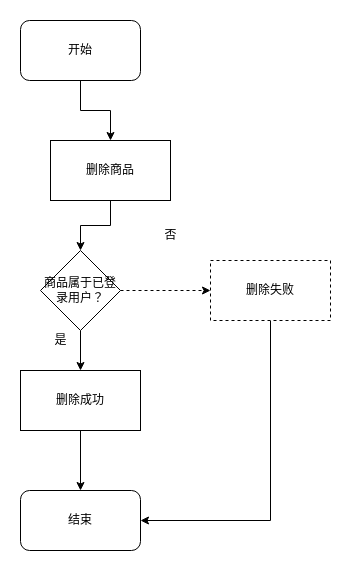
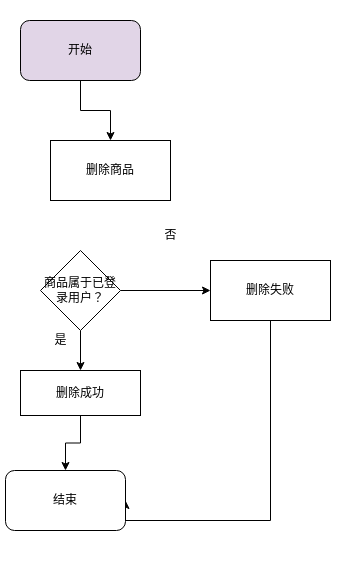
node "开始": fillcolor #ffffff -> #e1d5e7
edge "删除商品" -> "商品属于已登录用户？": removed
edge "商品属于已登录用户？" -> "删除失败": style dashed -> solid
node "删除失败": style dashed -> solid
node "删除成功": size 120x60 -> 120x45
node "结束": moved (81, 521) -> (66, 501)
